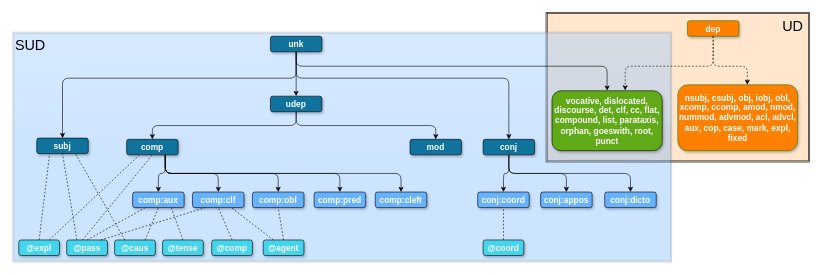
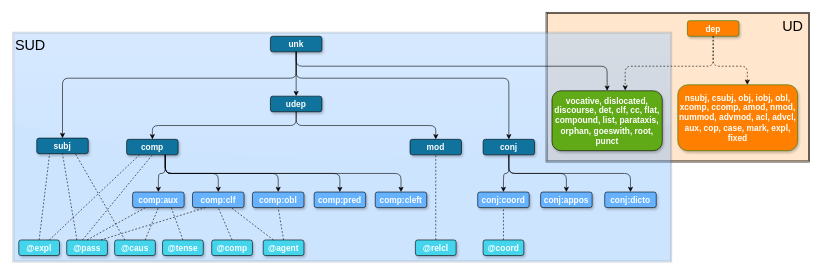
edge "mod" -- "@relcl": added
node "@relcl": added
